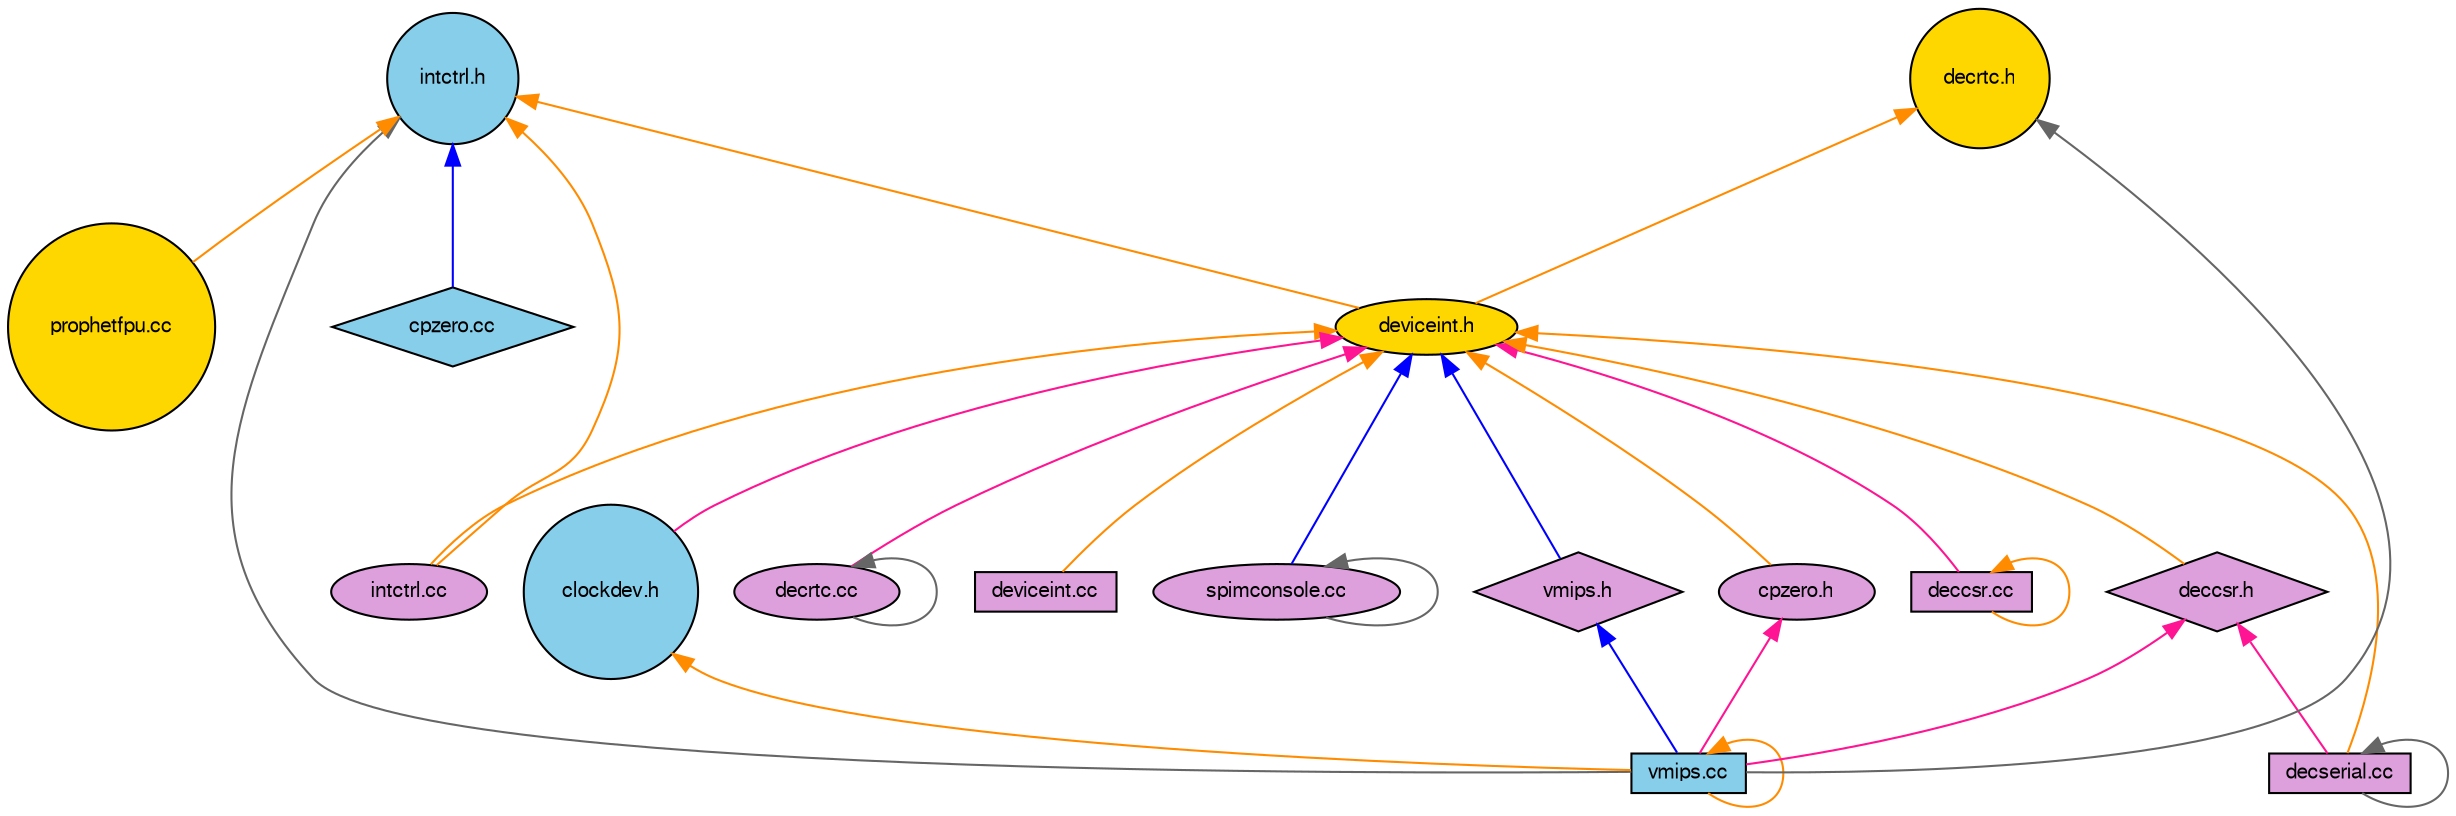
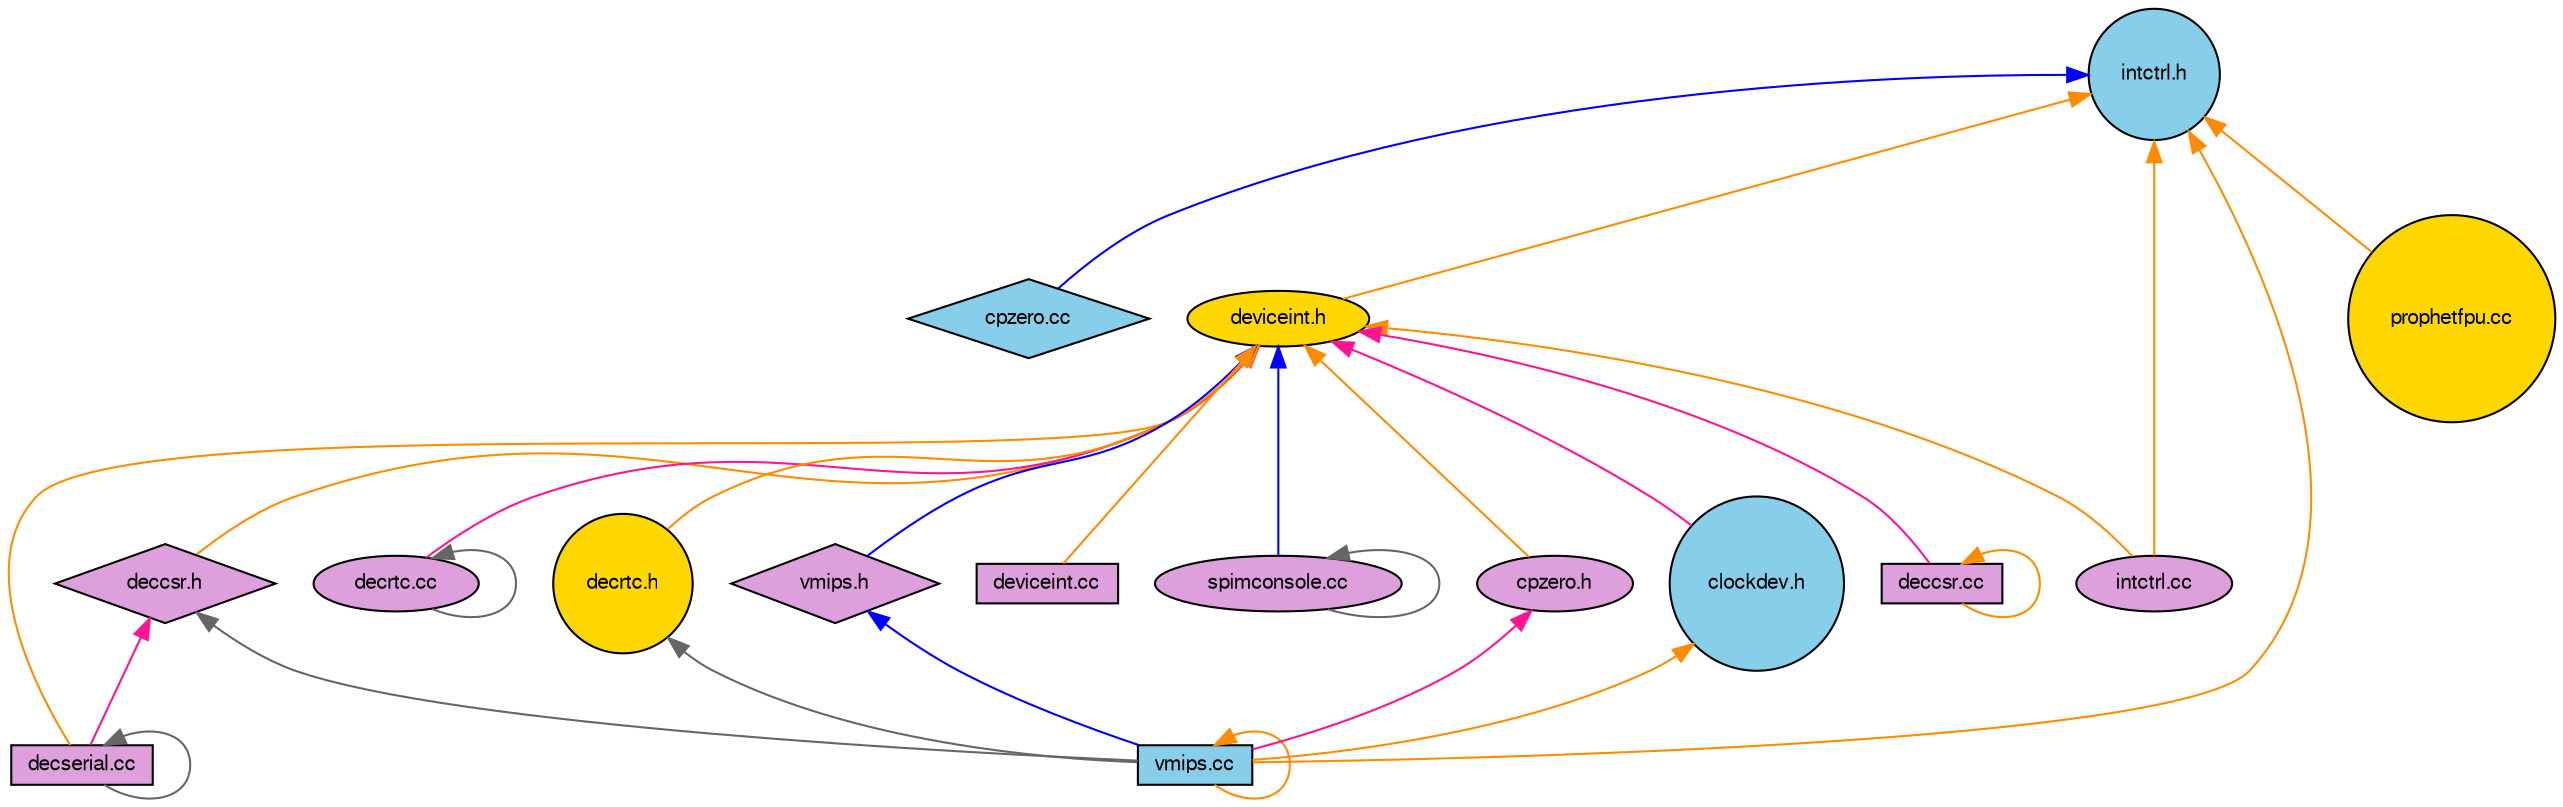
edge "deviceint.h" -> "decrtc.h": reversed
edge "vmips.cc" -> "deccsr.h": color deeppink -> gray40
edge "vmips.cc" -> "intctrl.h": color gray40 -> darkorange
